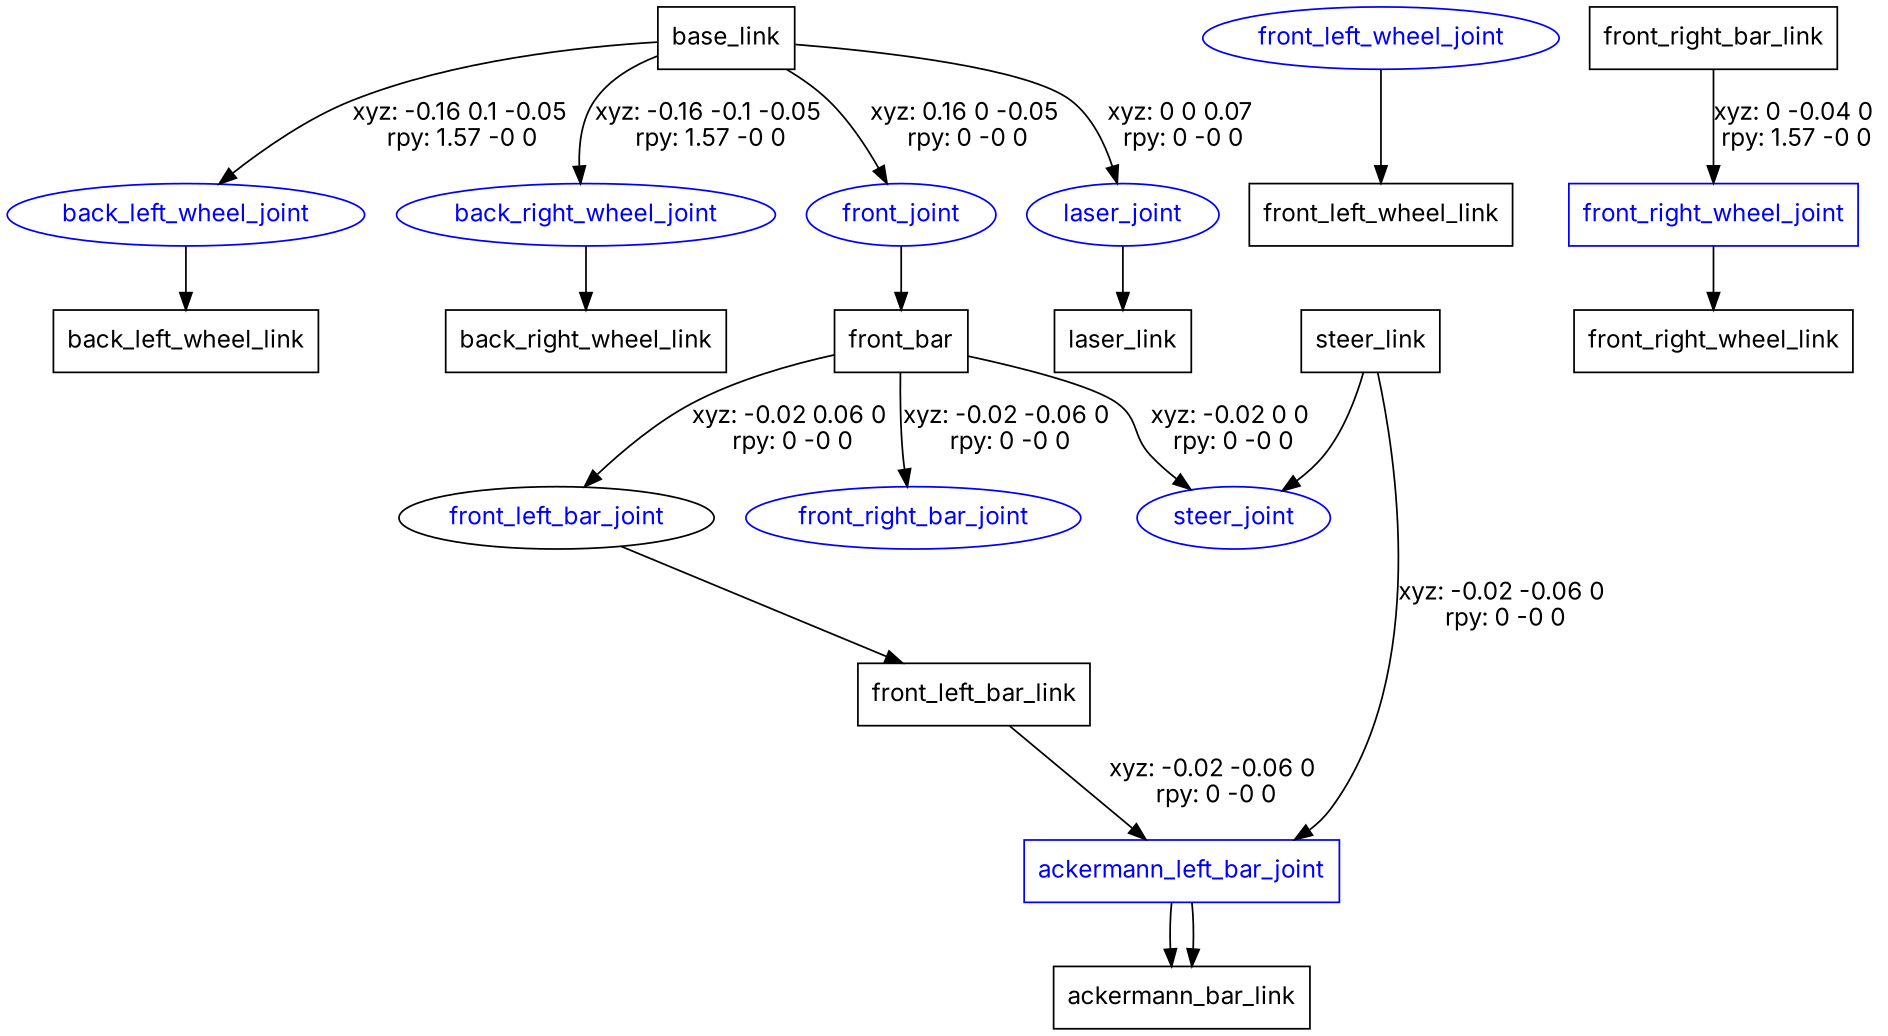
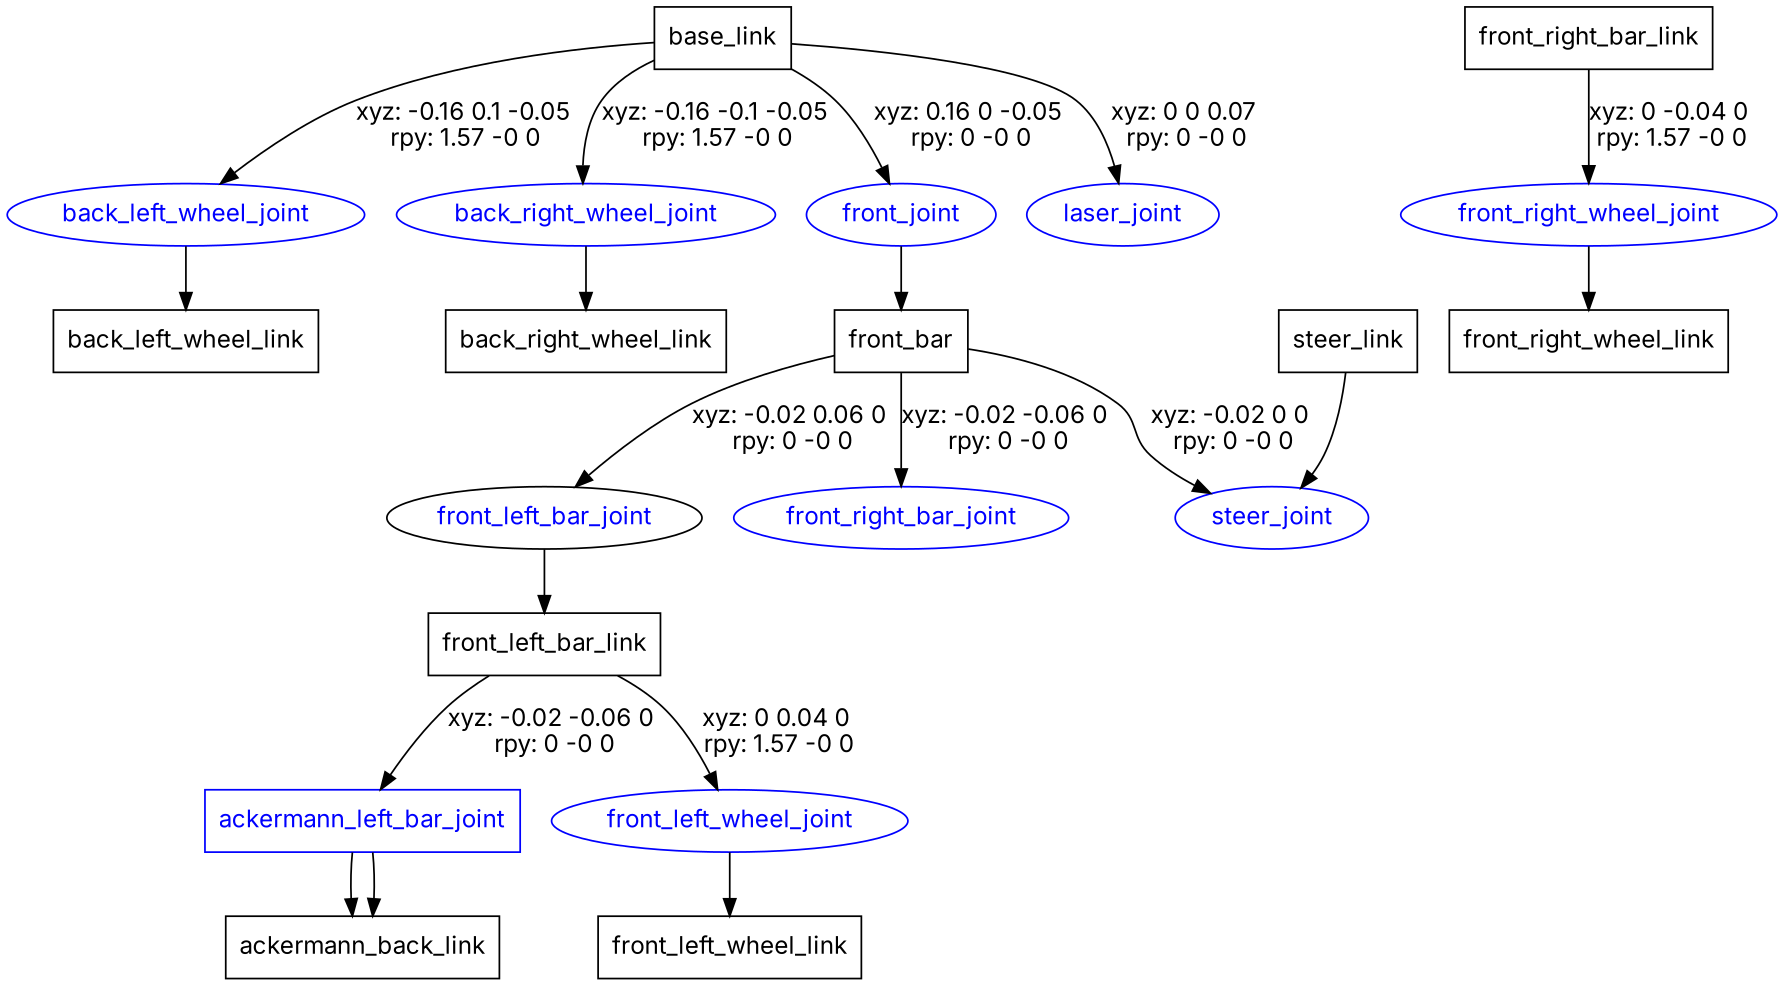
node "front_right_wheel_joint": shape box -> ellipse
node "laser_link": removed
edge "steer_link" -> "ackermann_left_bar_joint": removed, label "xyz: -0.02 -0.06 0 rpy: 0 -0 0"
edge "front_left_bar_link" -> "front_left_wheel_joint": added, label "xyz: 0 0.04 0 rpy: 1.57 -0 0"
node "ackermann_bar_link": label "ackermann_bar_link" -> "ackermann_back_link"
